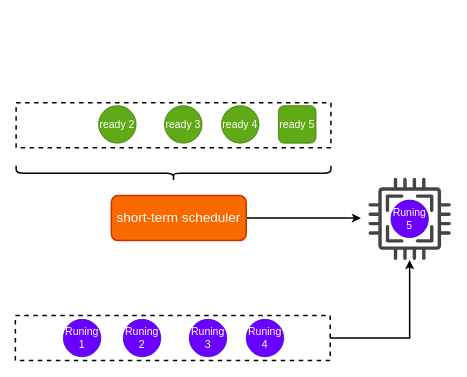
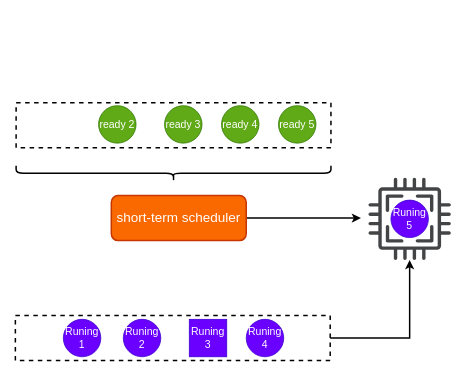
node "ready 5": shape rounded rectangle -> ellipse
node "Runing 3": shape ellipse -> rectangle
